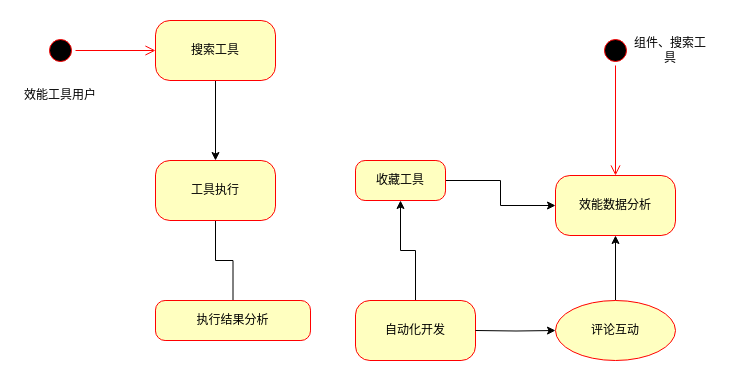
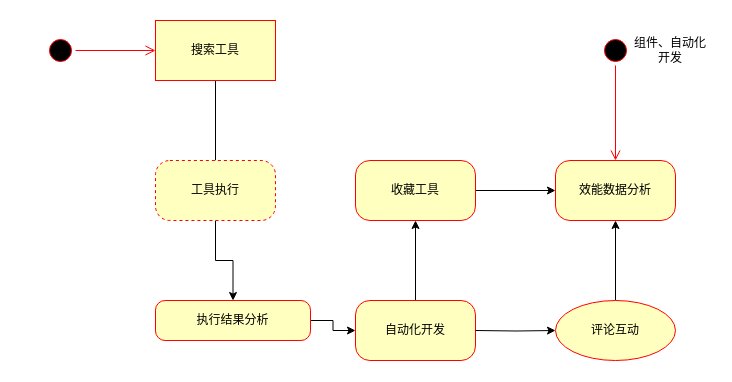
node "搜索工具": shape rounded rectangle -> rectangle
node "组件、搜索工具": label "组件、搜索工具" -> "组件、自动化开发"
node "效能工具用户": removed
edge "搜索工具" -> "工具执行": arrowhead classic -> none
node "收藏工具": size 90x40 -> 120x60
node "工具执行": style solid -> dashed
node "效能数据分析": moved (616, 206) -> (616, 191)
edge "工具执行" -- "执行结果分析": arrowhead none -> classic
edge "执行结果分析" -> "自动化开发": added
